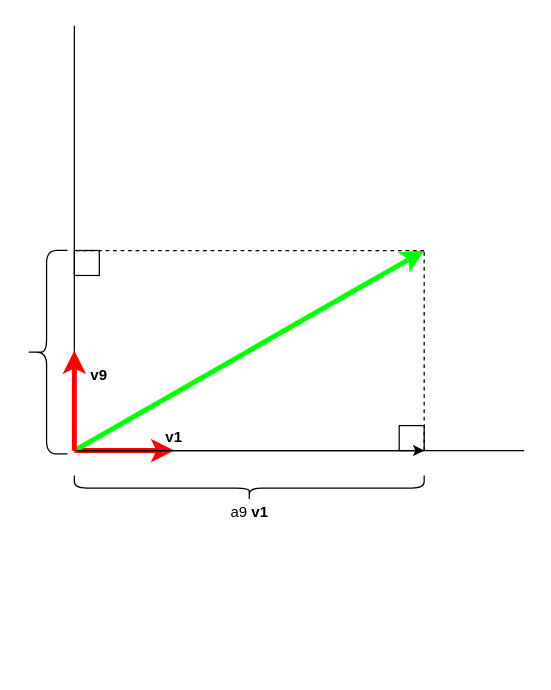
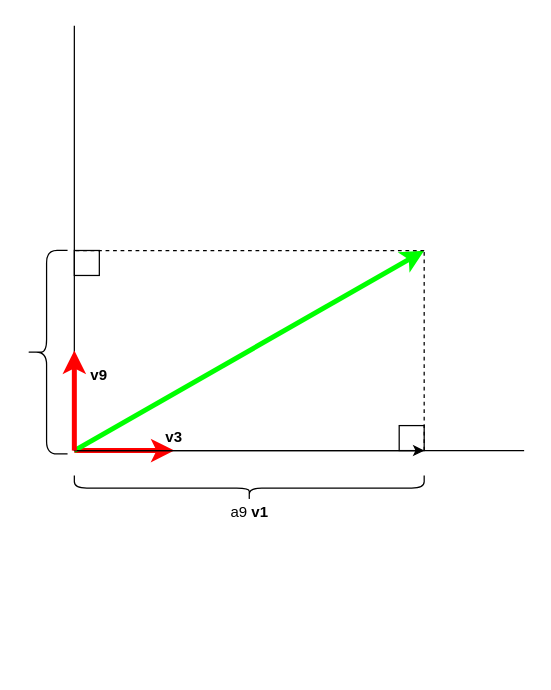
node "v1": label "v1" -> "v3"
